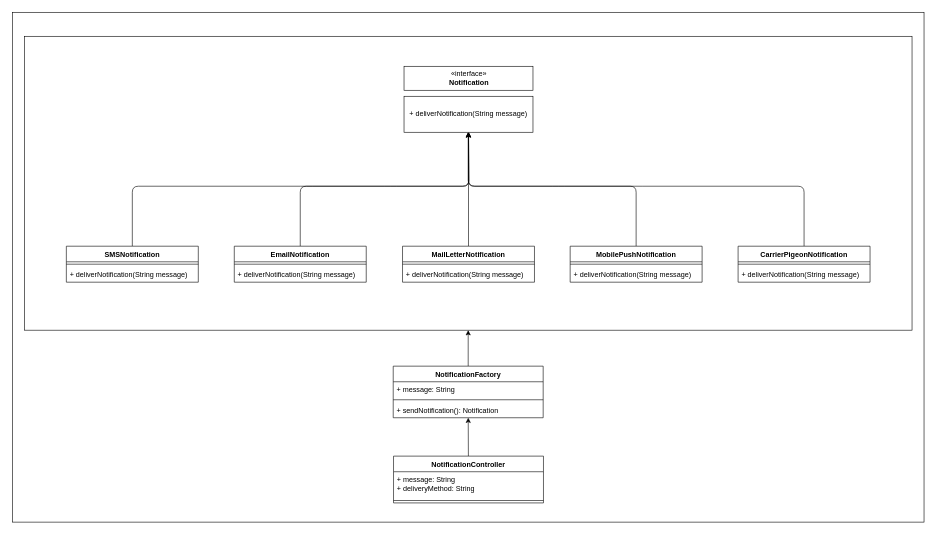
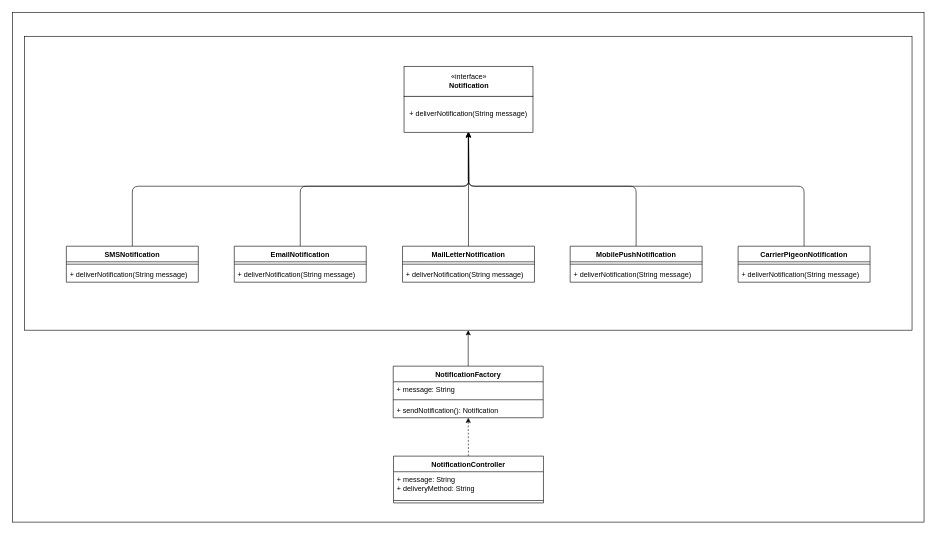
node "«interface» Notification": size 129x24 -> 129x30
edge "NotificationController" -> "+ sendNotification(): Notification": style solid -> dashed
